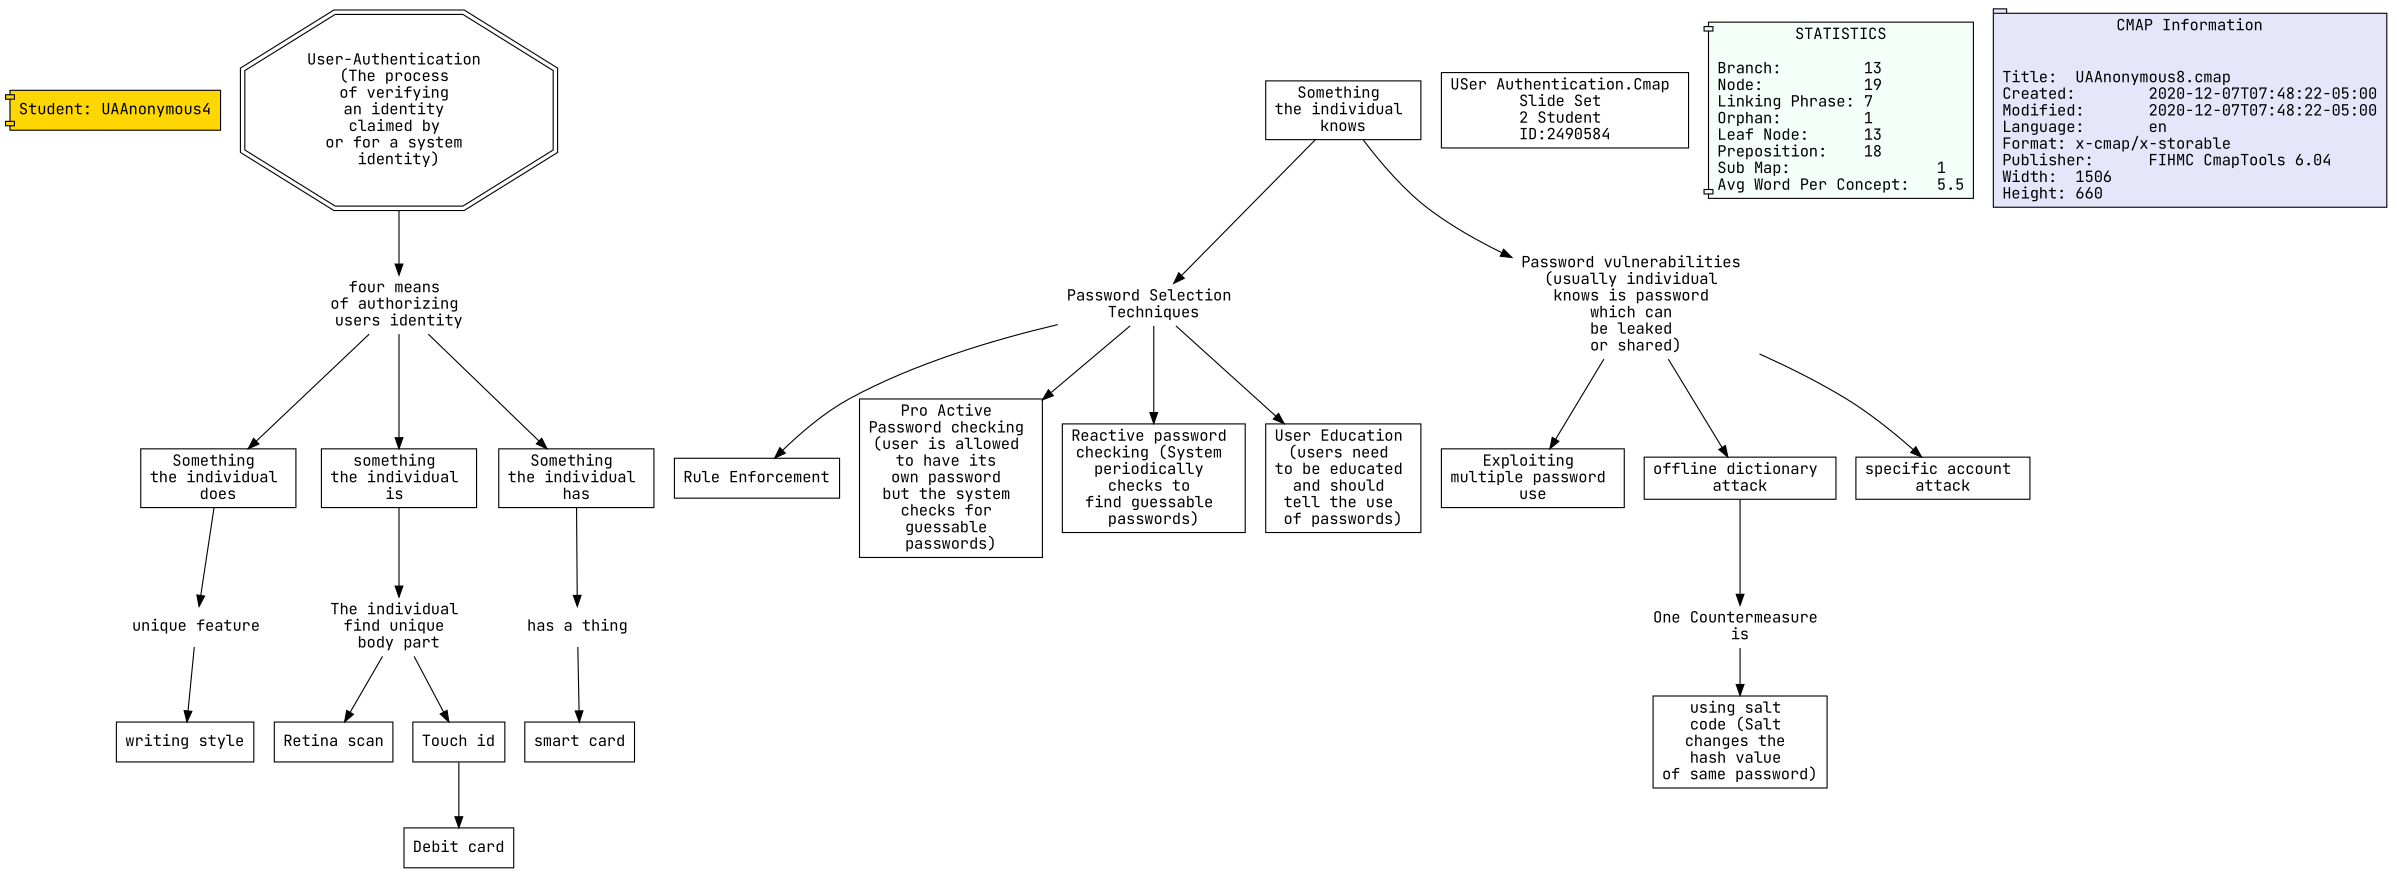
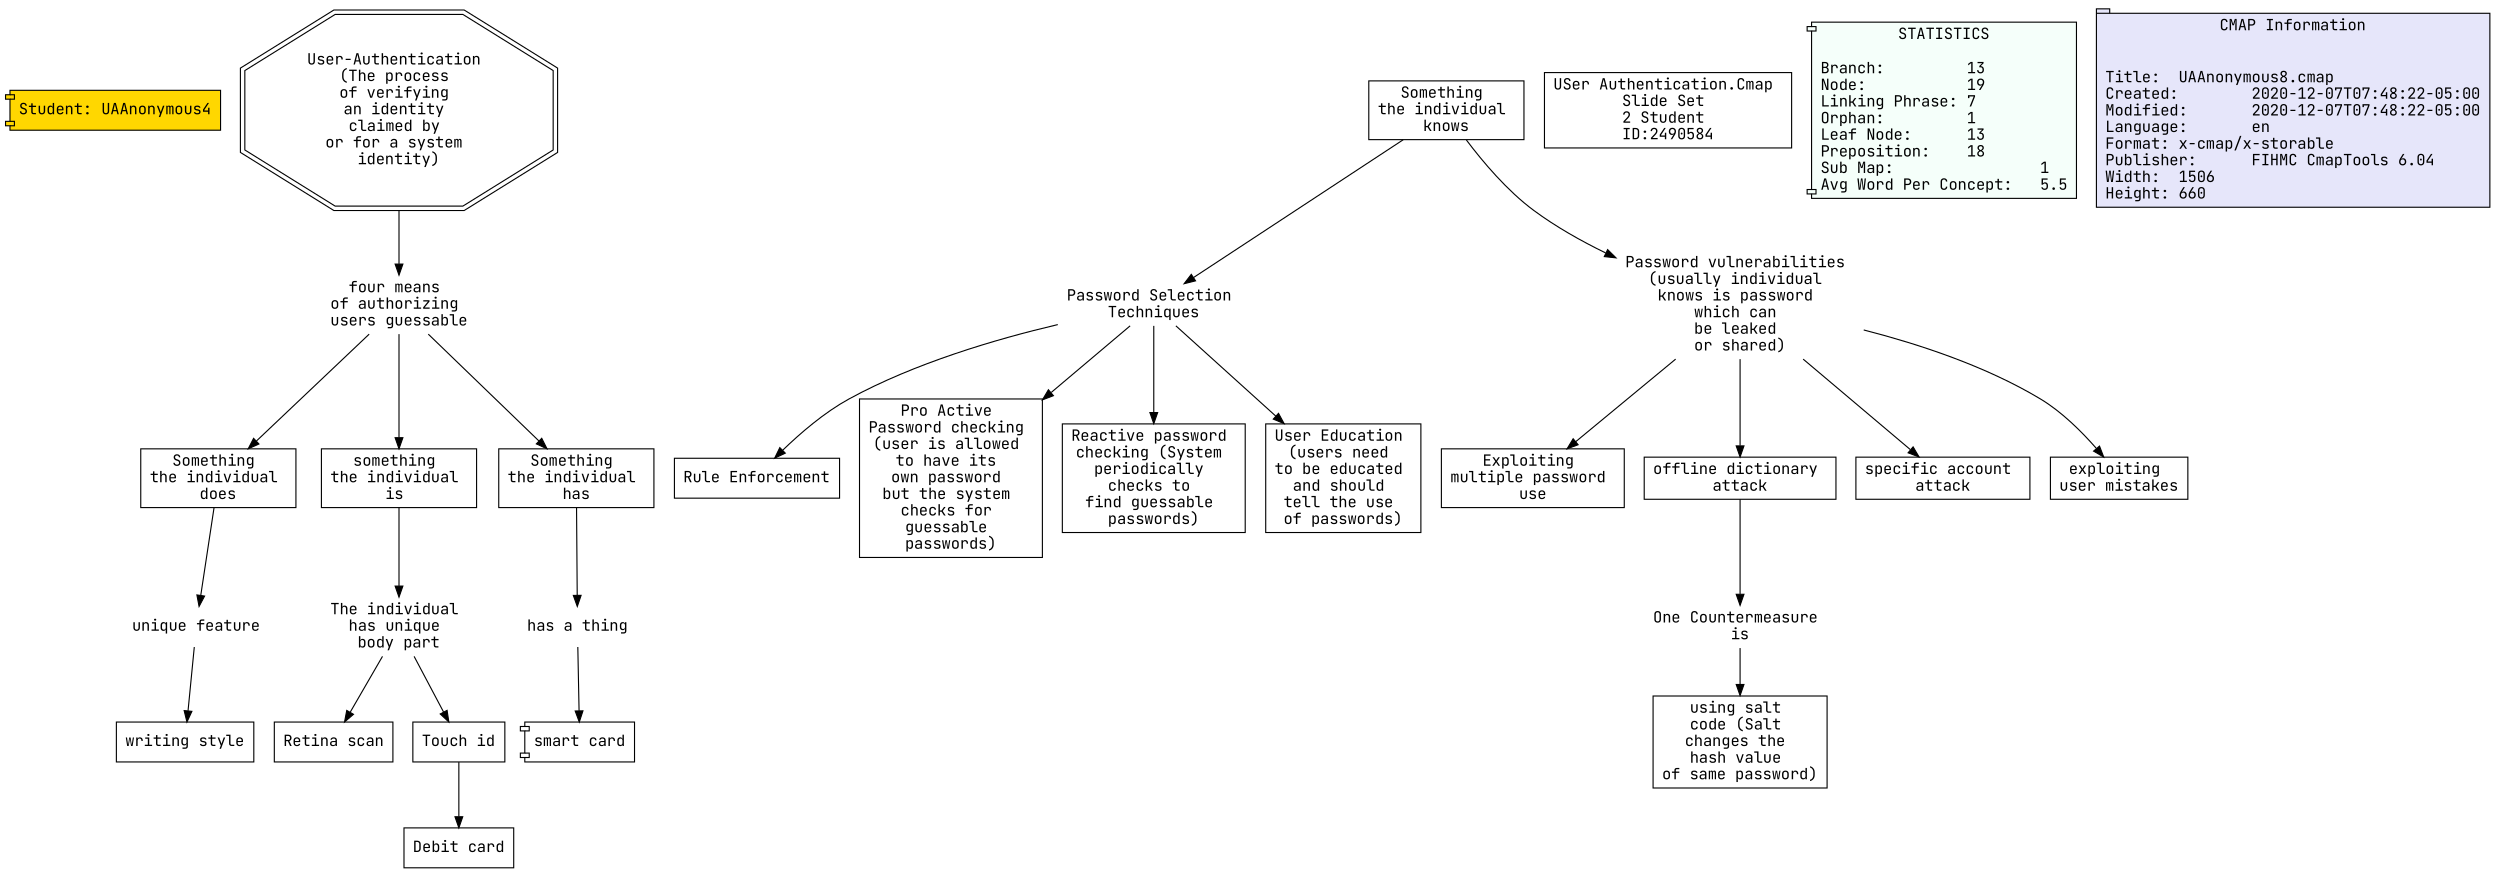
node "four means of authorizing users identity": label "four means of authorizing users identity" -> "four means of authorizing users guessable"
node "exploiting user mistakes": added
node "The individual find unique body part": label "The individual find unique body part" -> "The individual has unique body part"
node "smart card": shape box -> component
